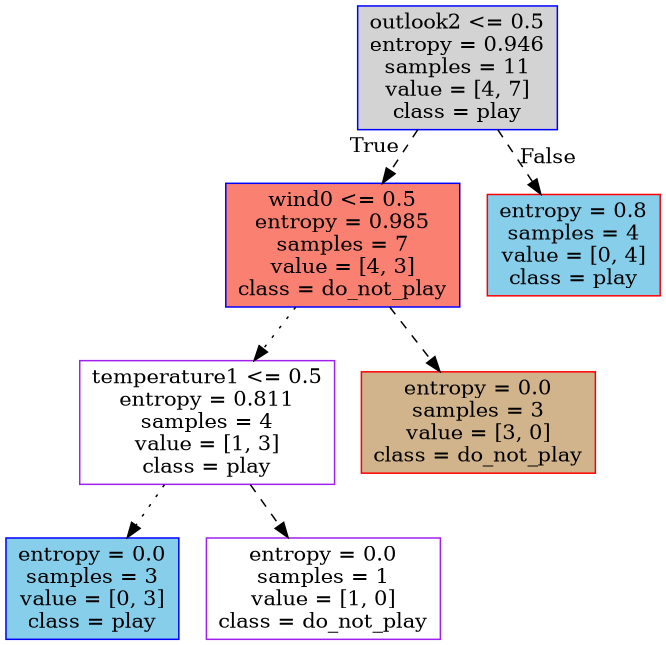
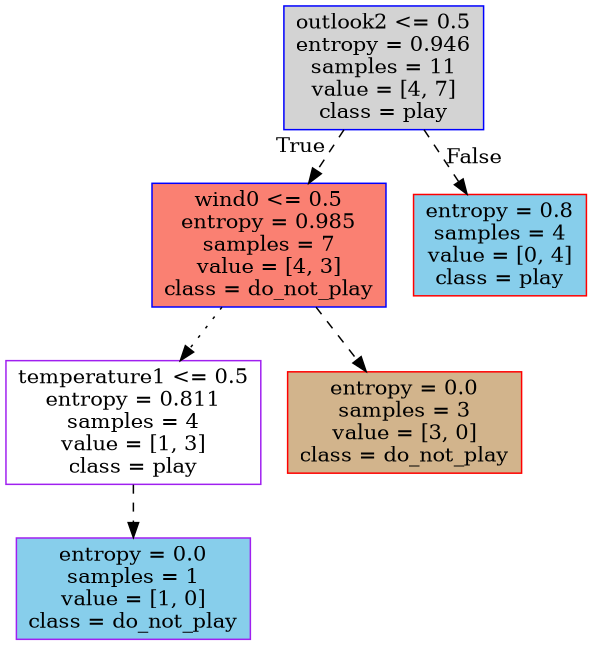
node "entropy = 0.0 samples = 3 value = [0, 3] class = play": removed
node "entropy = 0.0 samples = 1 value = [1, 0] class = do_not_play": fillcolor white -> skyblue
